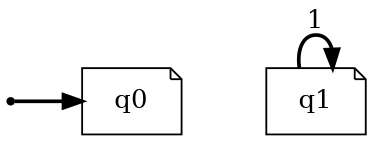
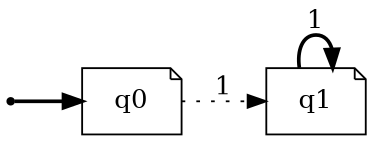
edge "q0" -> "q1": added, label "1"
